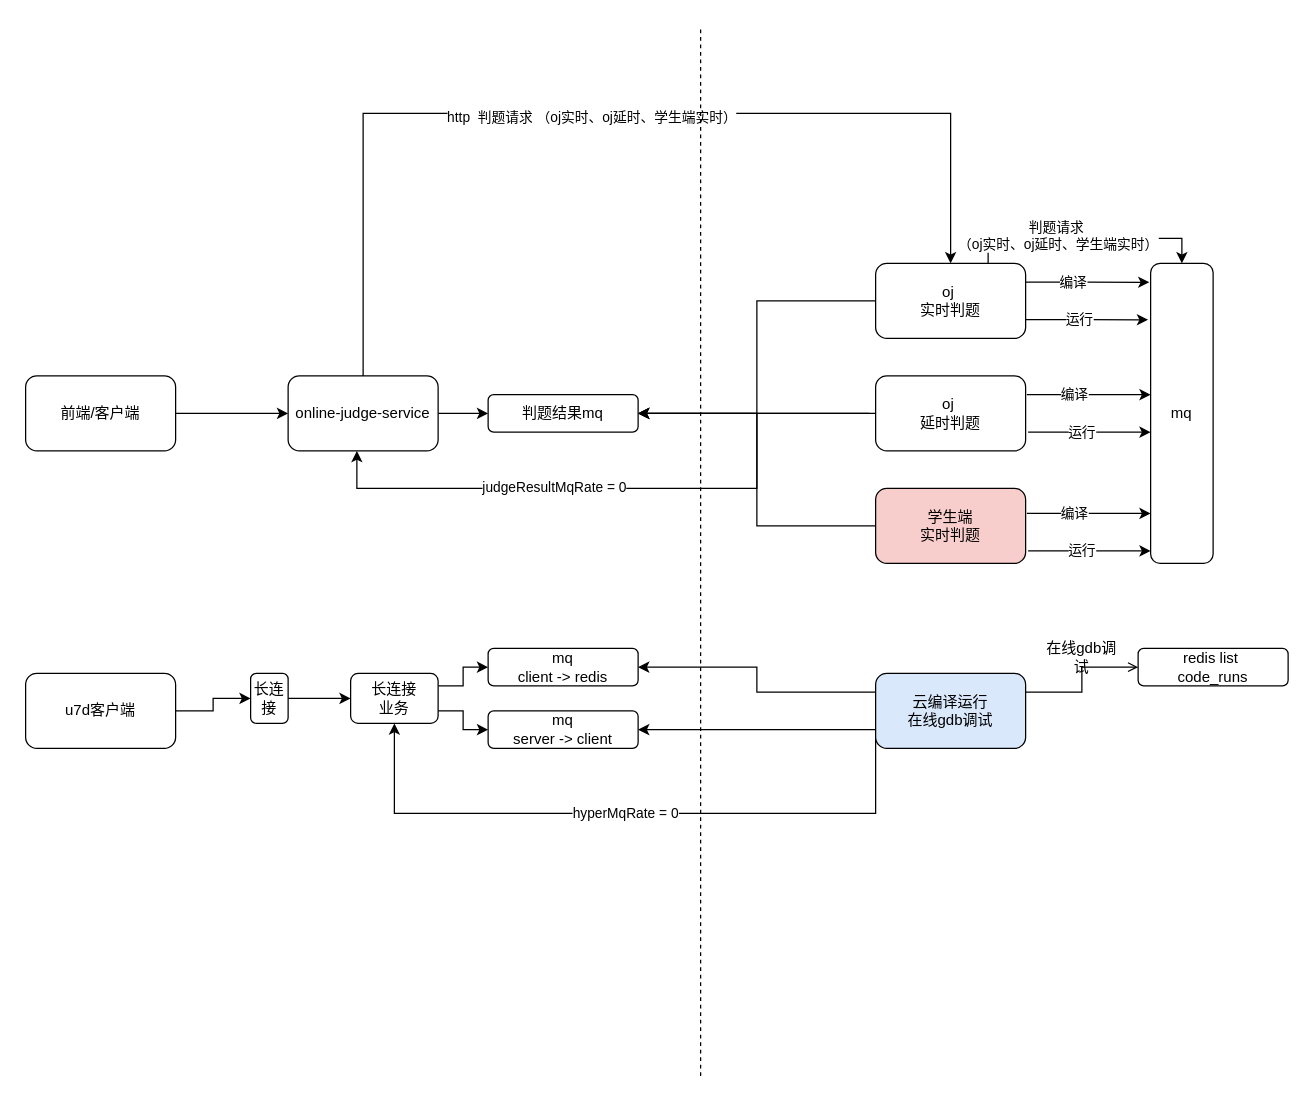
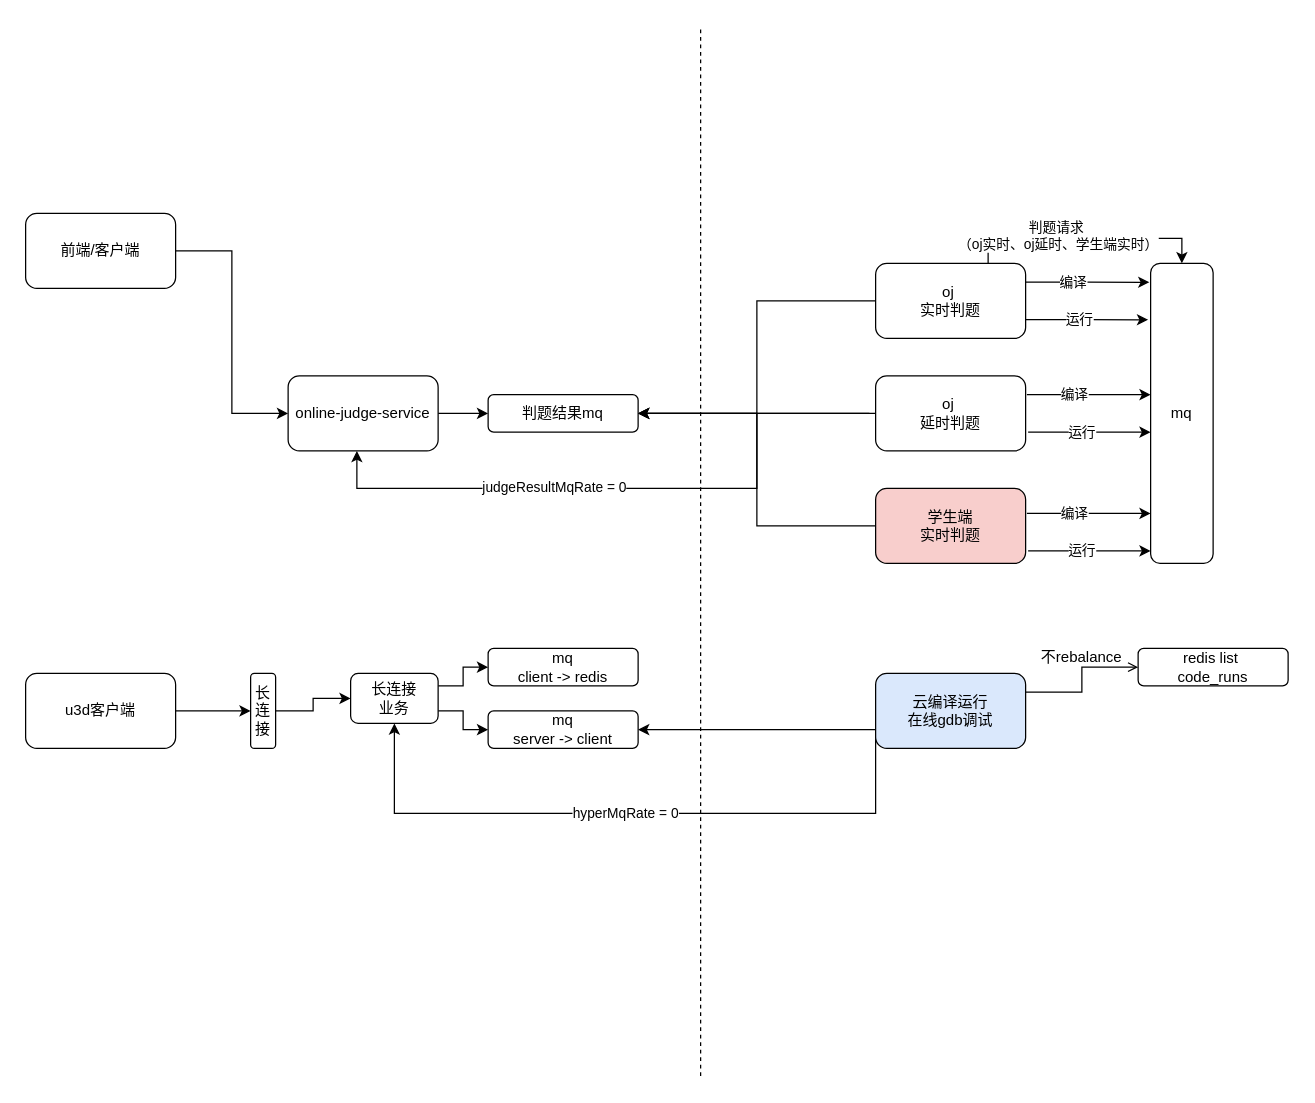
edge "online-judge-service" -> "oj 实时判题": removed, label "http 判题请求 （oj实时、oj延时、学生端实时）"
node "前端/客户端": moved (101, 413) -> (101, 251)
node "在线gdb调试": label "在线gdb调试" -> "不rebalance"
edge "云编译运行 在线gdb调试" -> "mq client -> redis": removed
node "长连接": size 38x50 -> 25x75
node "u7d客户端": label "u7d客户端" -> "u3d客户端"
